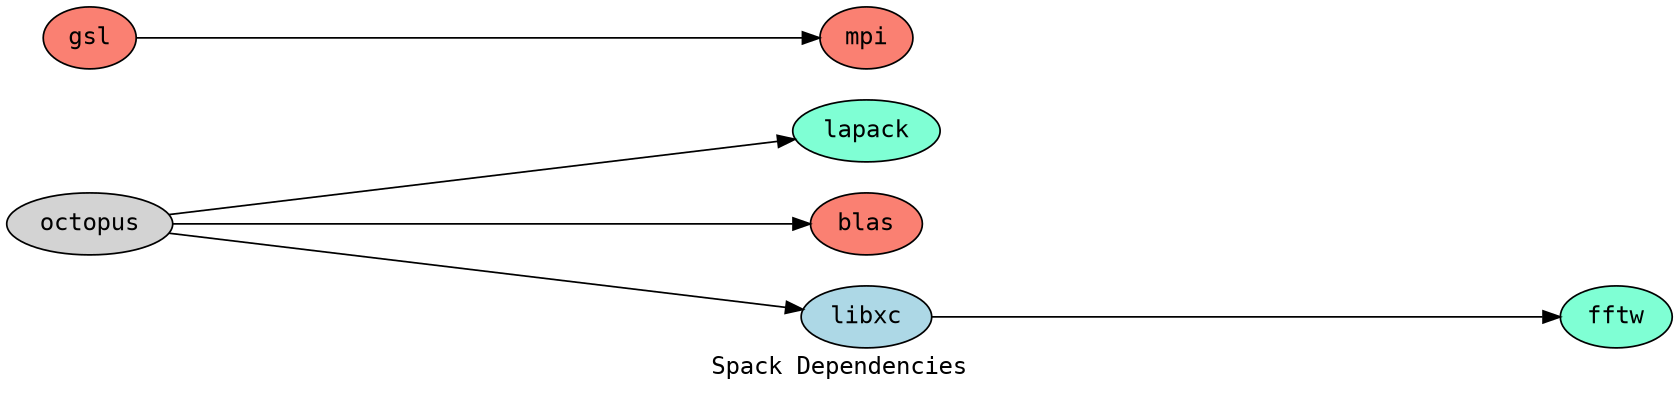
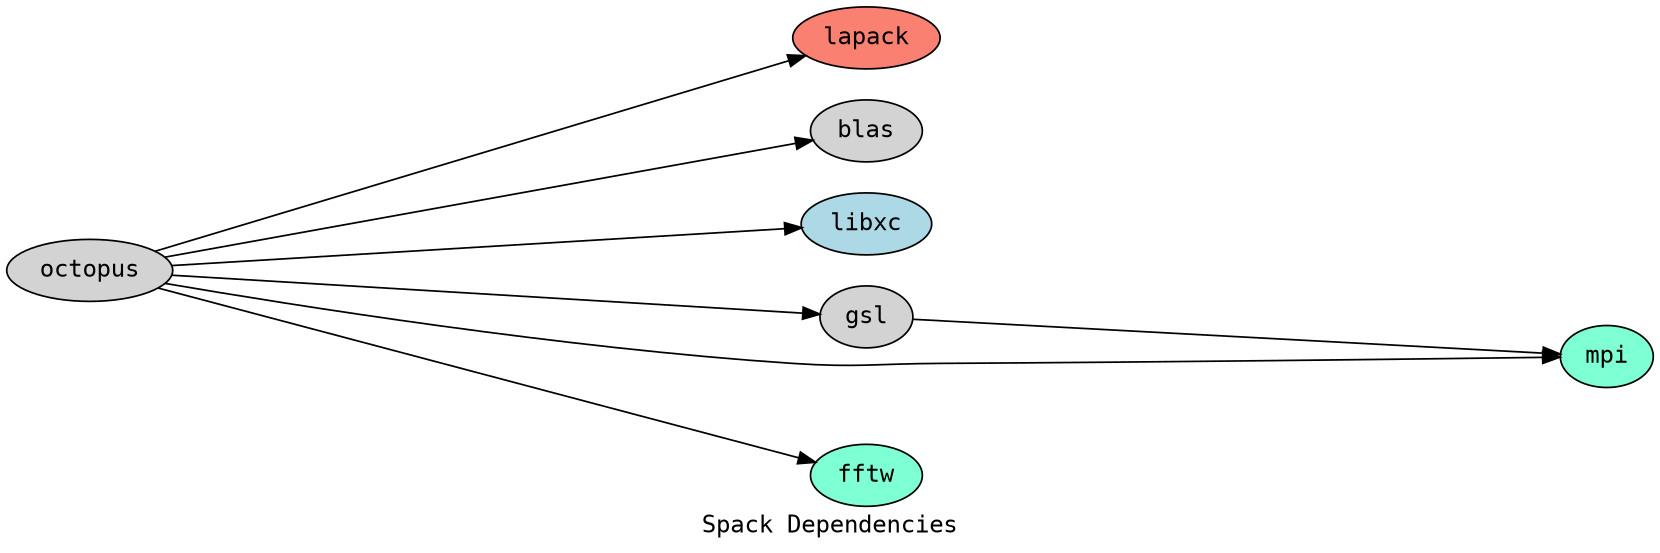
node "gsl": fillcolor salmon -> lightgrey
node "mpi": fillcolor salmon -> aquamarine
node "lapack": fillcolor aquamarine -> salmon
node "blas": fillcolor salmon -> lightgrey
edge "octopus" -> "gsl": added
edge "libxc" -> "fftw": now "octopus" -> "fftw"
edge "octopus" -> "mpi": added
